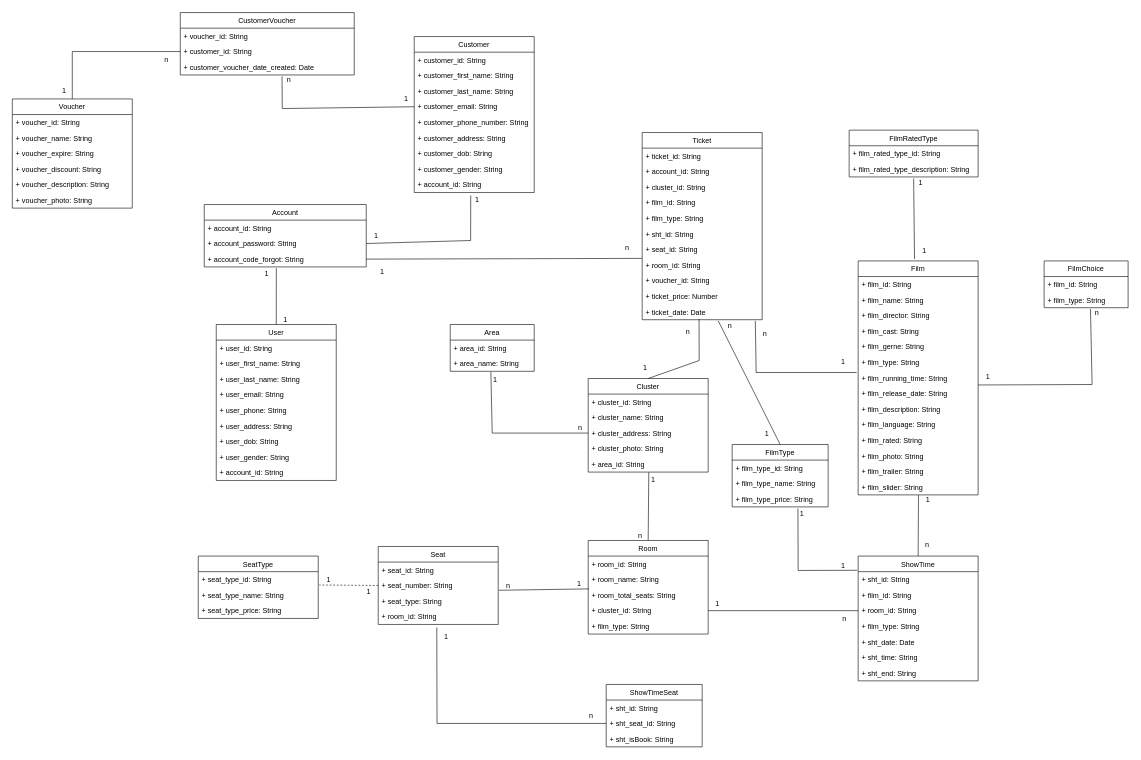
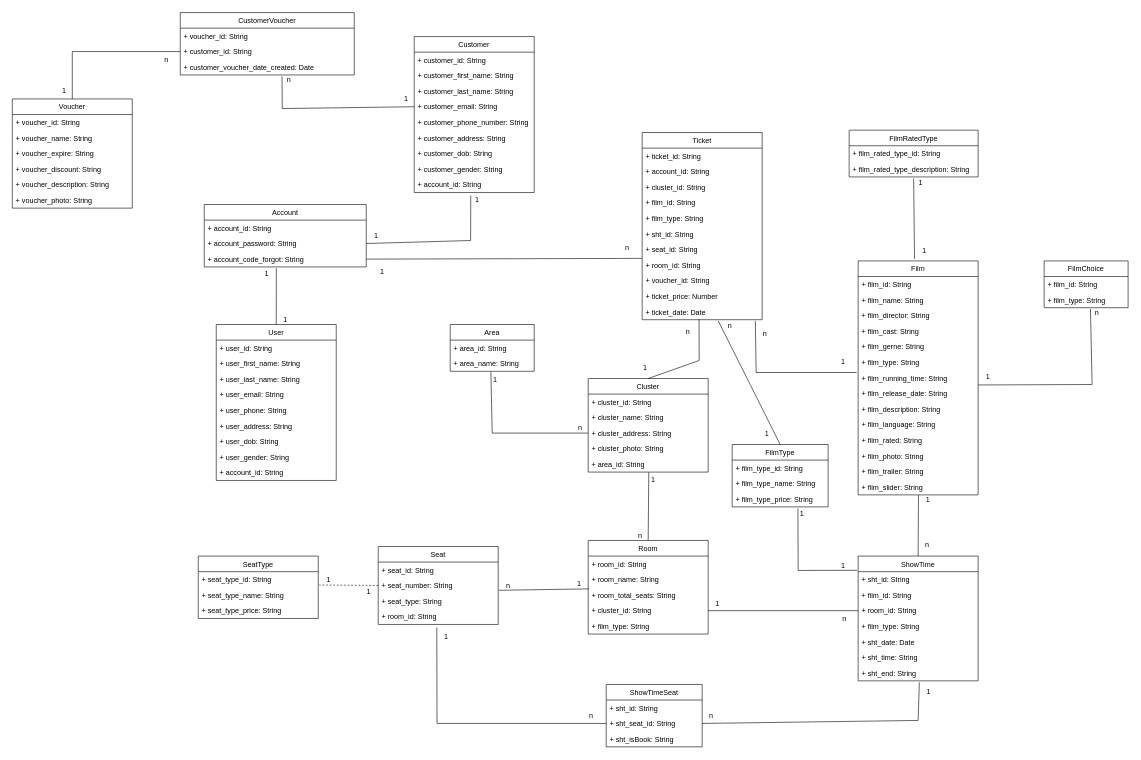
edge "+ sht_end: String" -- "+ sht_seat_id: String": added, labels "1", "n"
